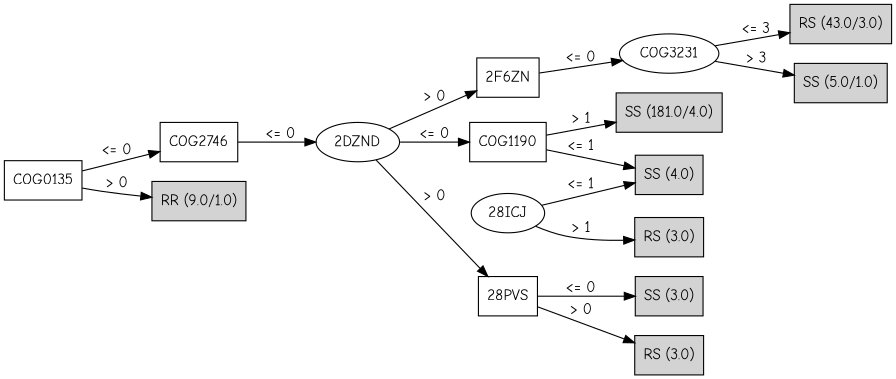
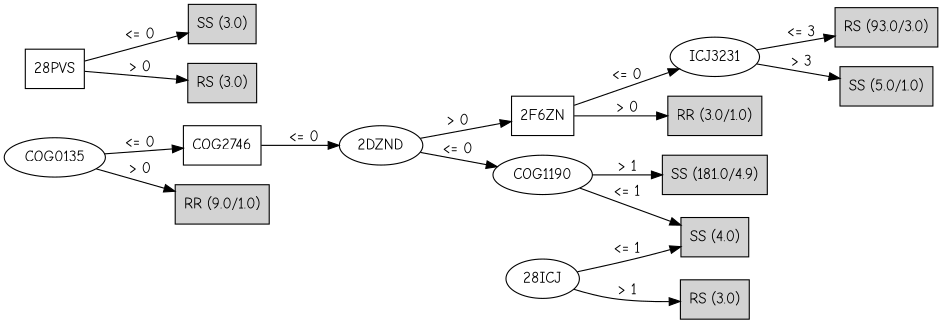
node "RS (43.0/3.0)": label "RS (43.0/3.0)" -> "RS (93.0/3.0)"
node "COG3231": label "COG3231" -> "ICJ3231"
node "SS (181.0/4.0)": label "SS (181.0/4.0)" -> "SS (181.0/4.9)"
node "RR (3.0/1.0)": added
node "COG1190": shape box -> ellipse
node "COG0135": shape box -> ellipse
edge "2DZND" -> "28PVS": removed, label "> 0"
